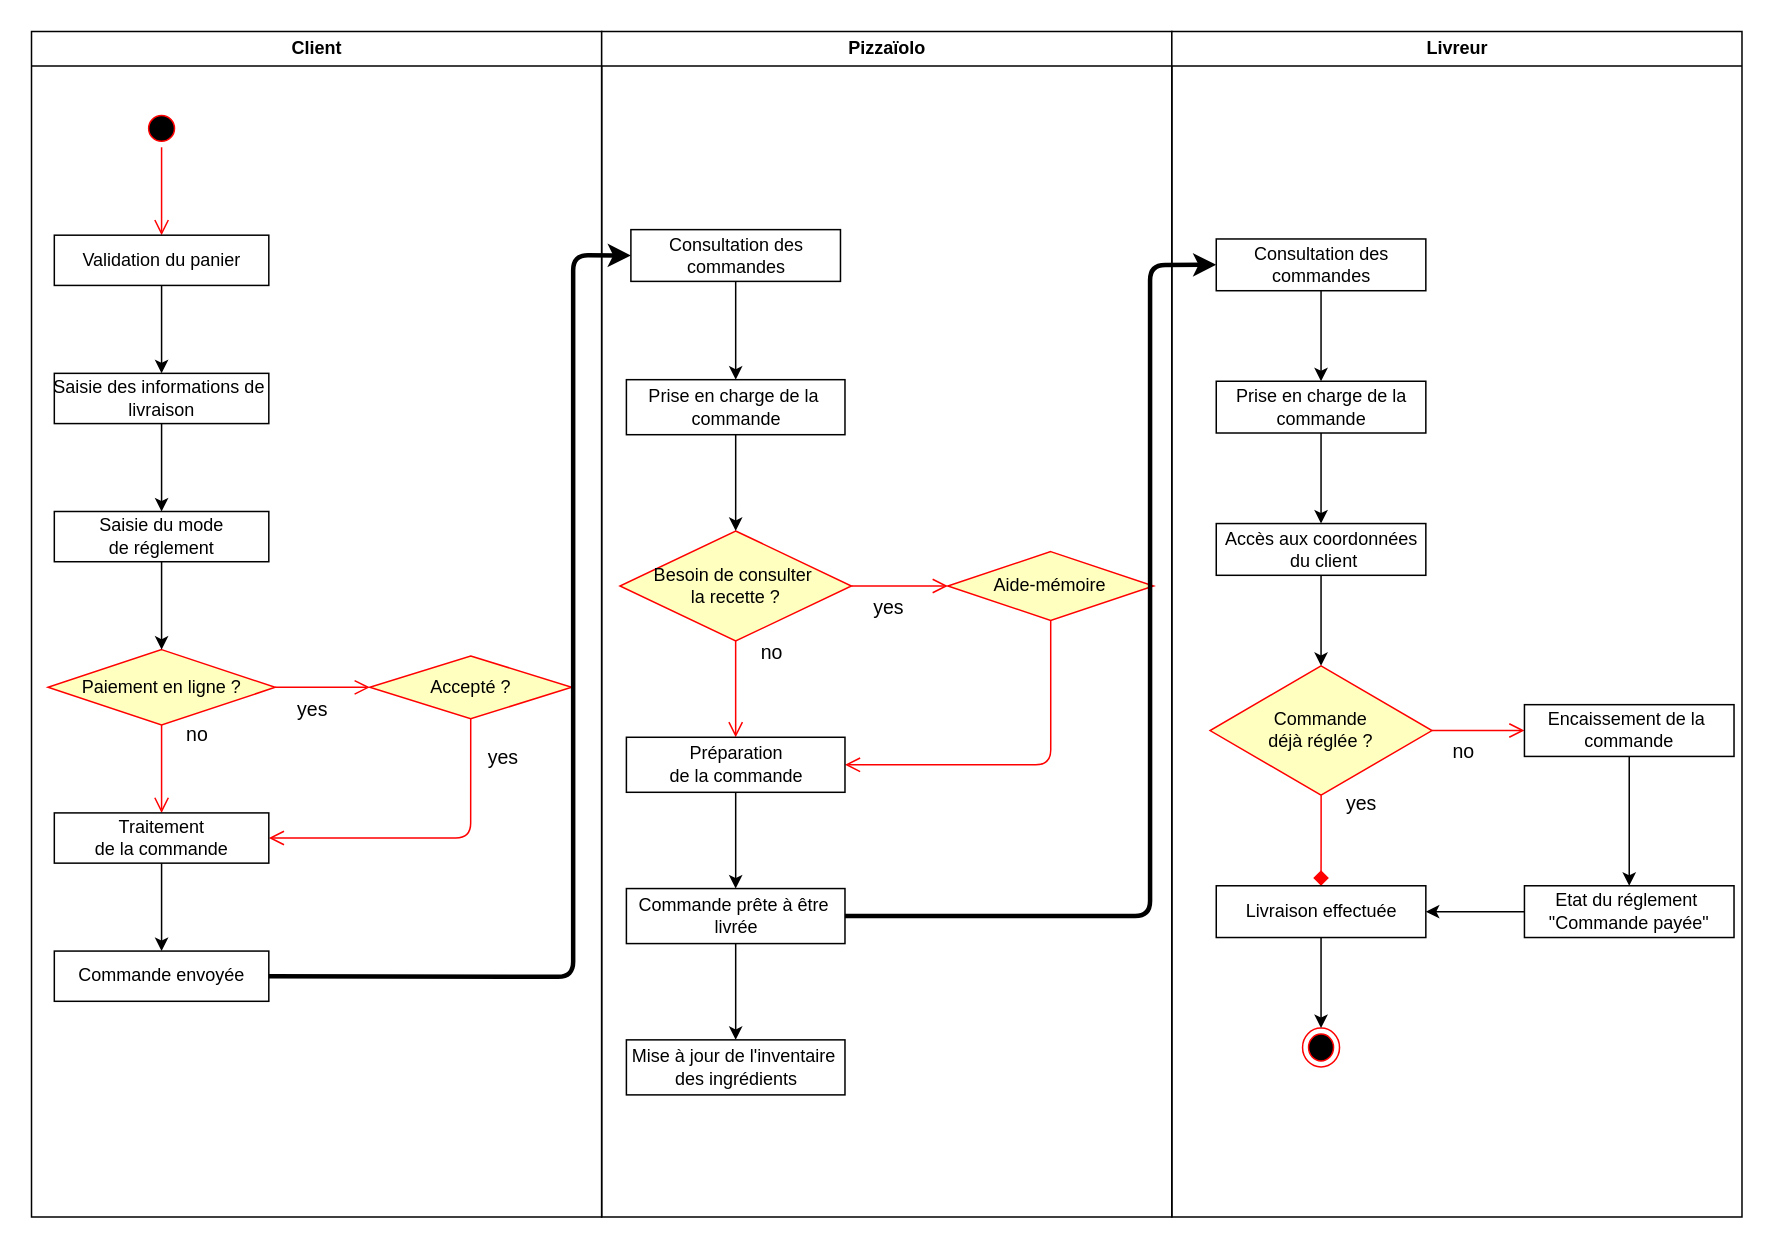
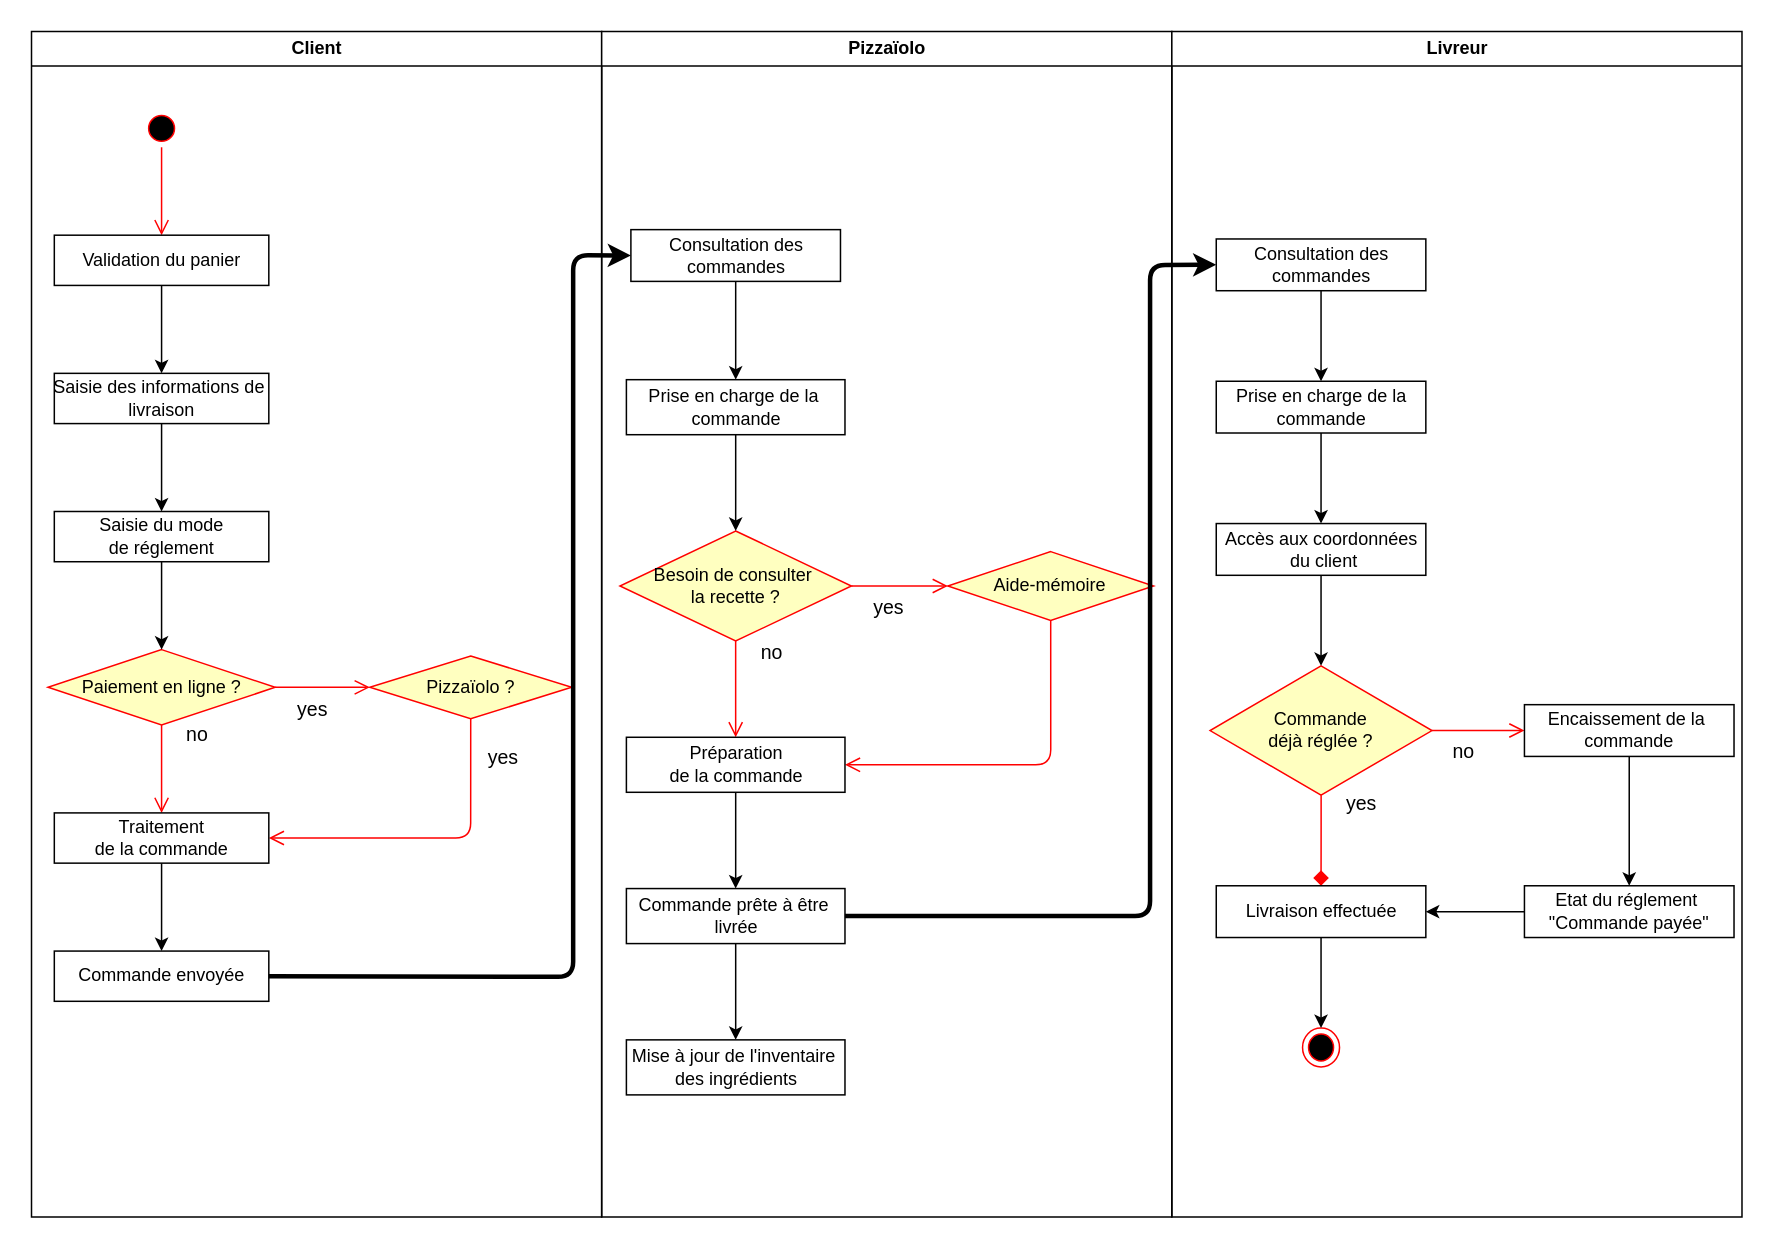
node "Accepté ?": label "Accepté ?" -> "Pizzaïolo ?"
